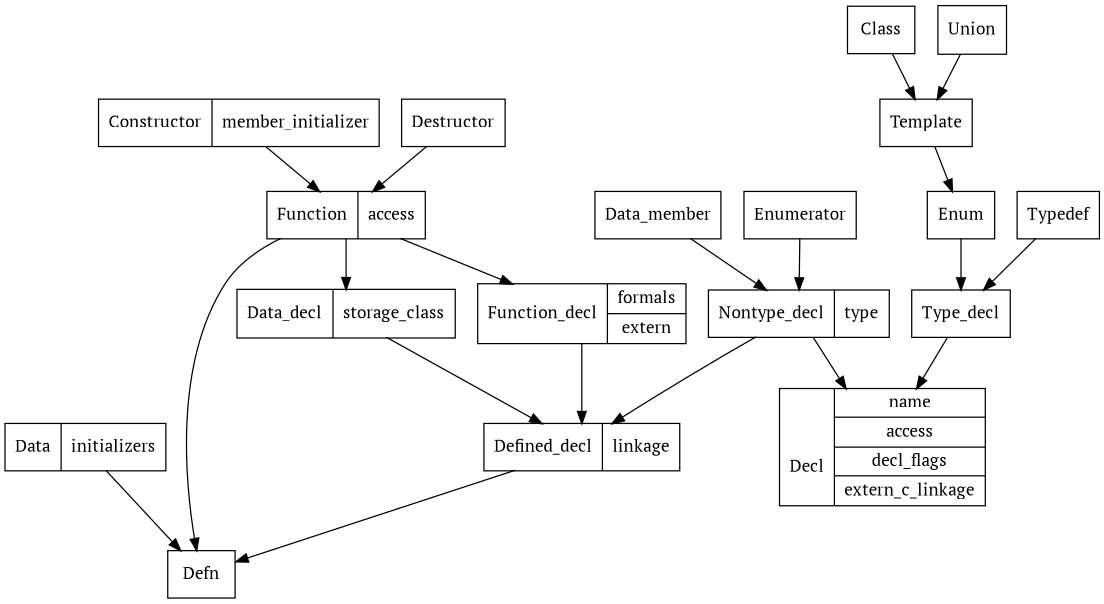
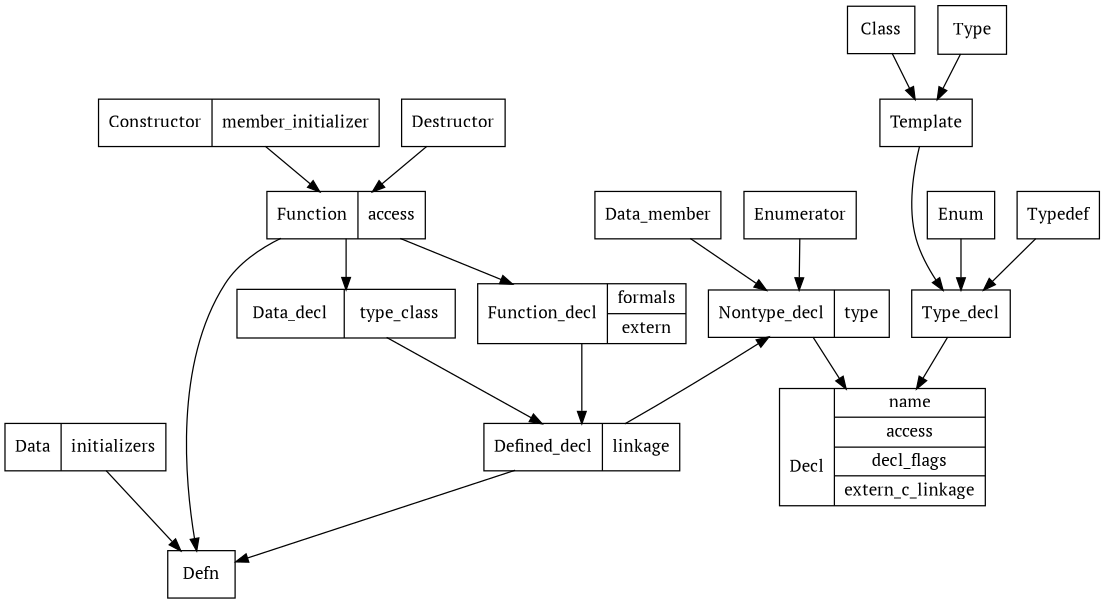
node "Union": label "Union" -> "Type"
edge "Template" -> "Enum": now "Template" -> "Type_decl"
node "Data_decl": text "storage_class" -> "type_class"
edge "Nontype_decl" -> "Defined_decl": reversed
